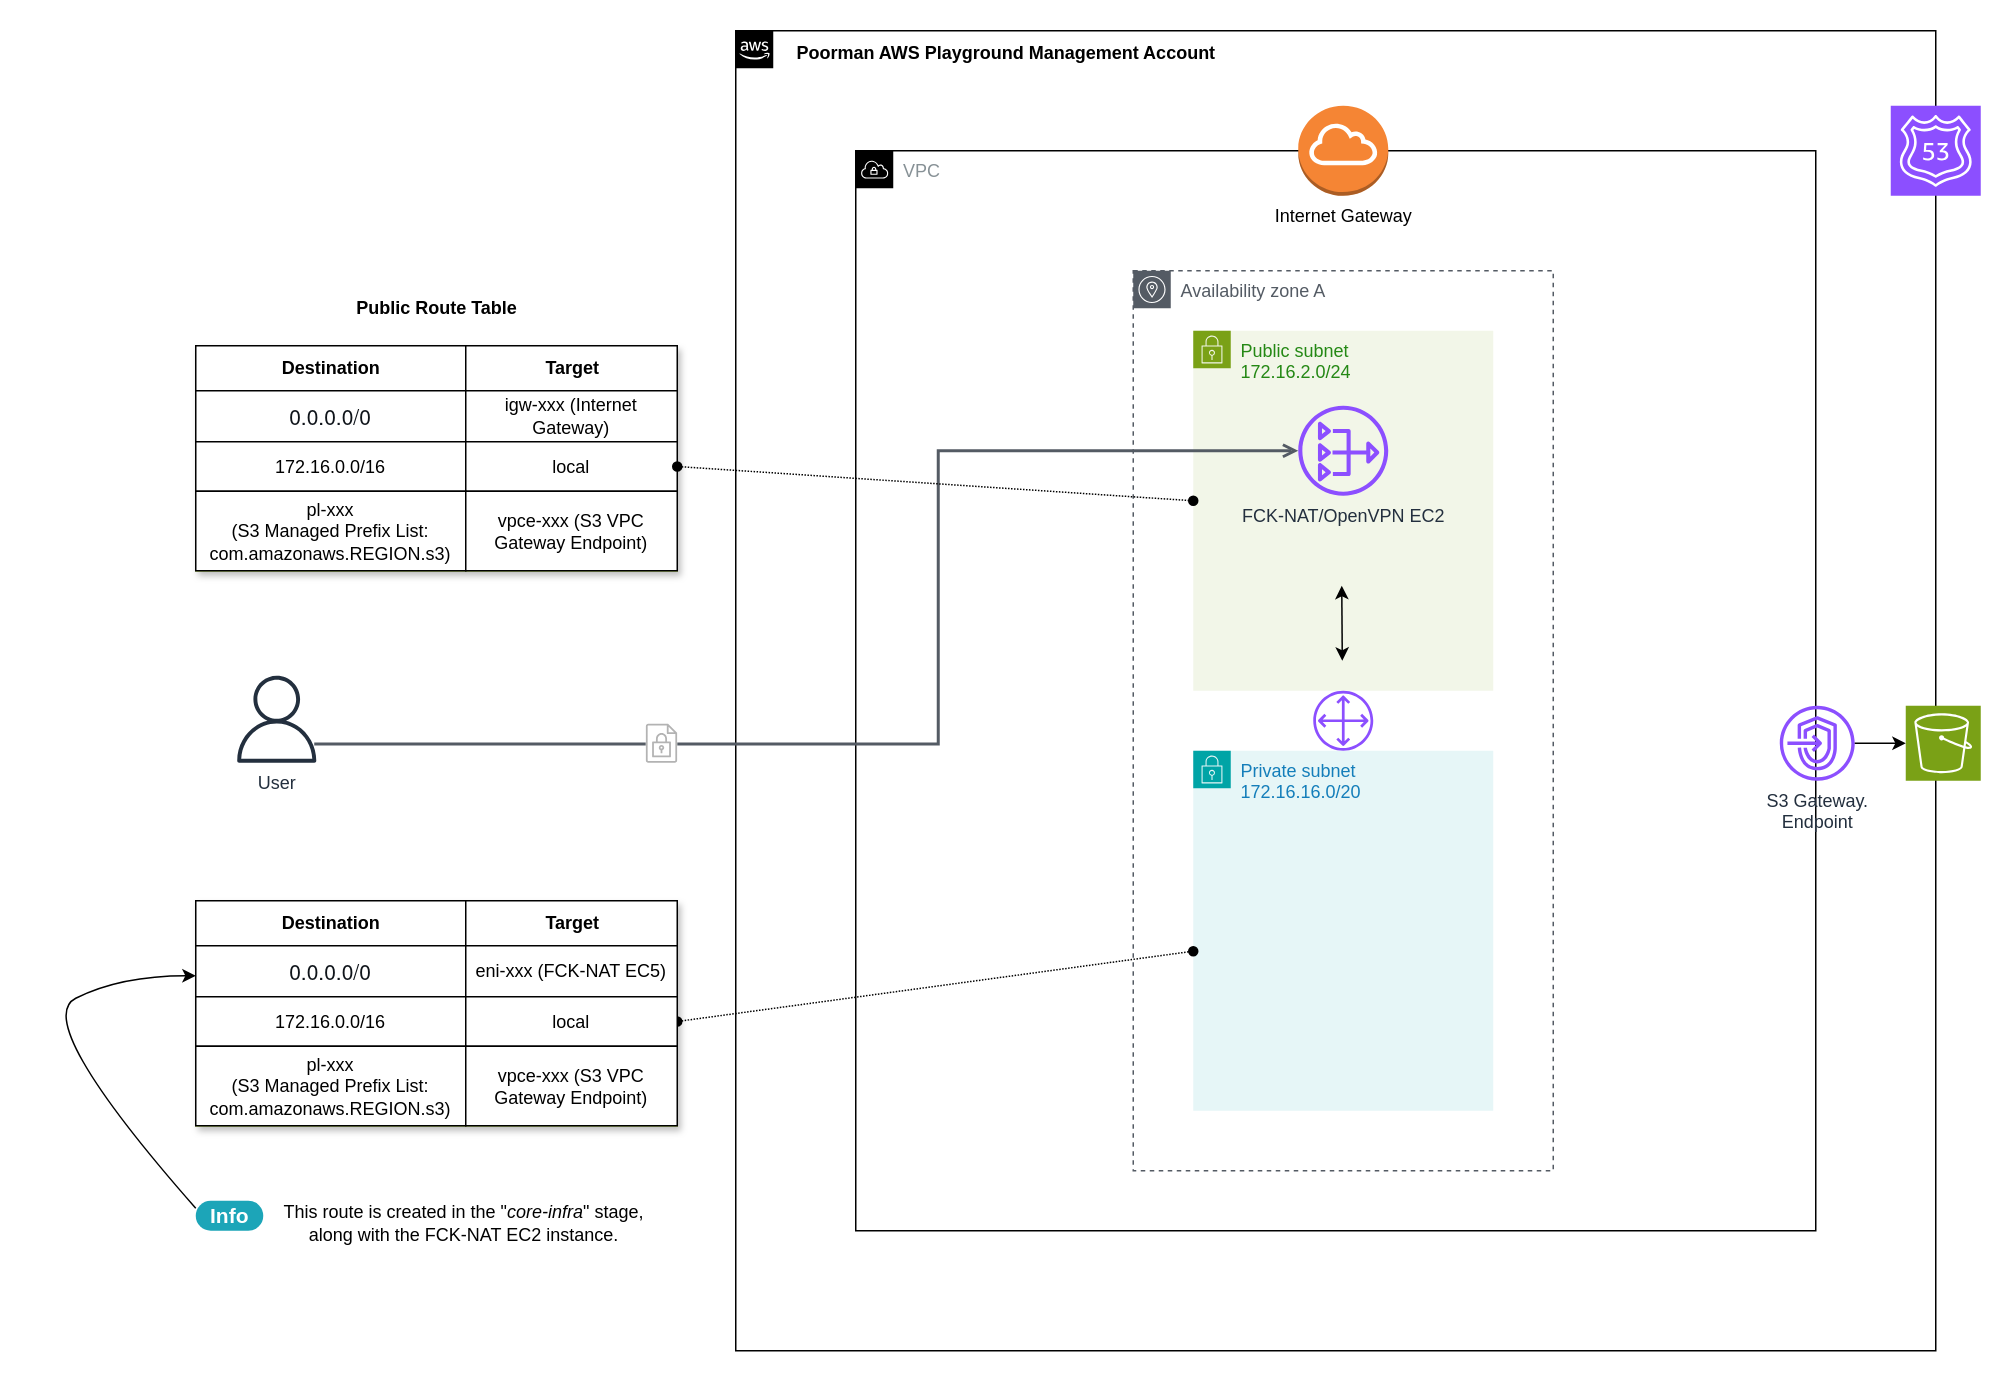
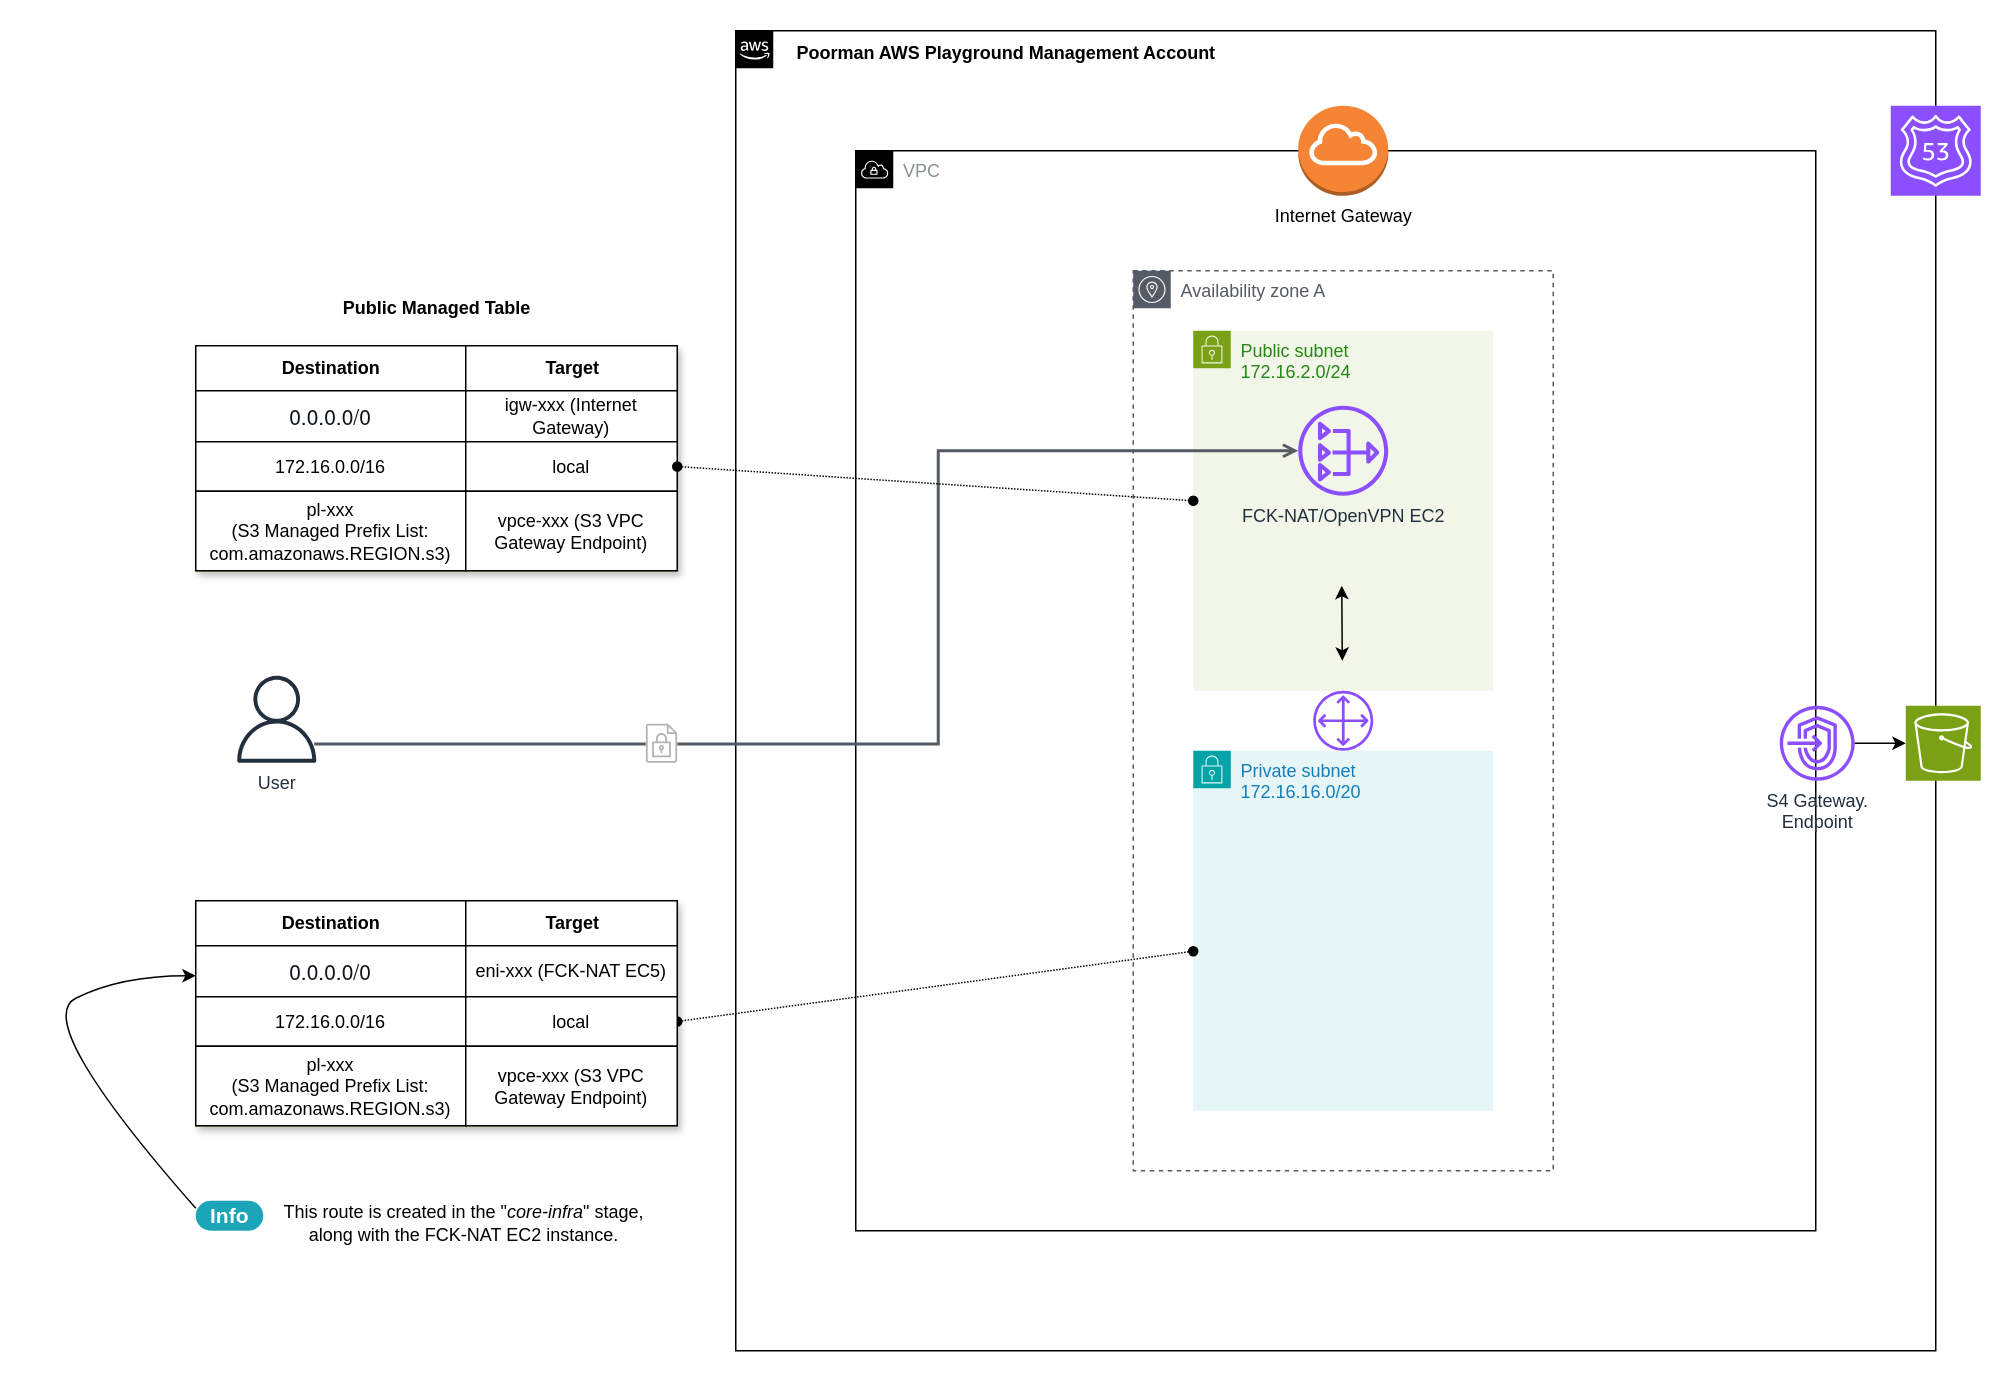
node "Public Route Table": label "Public Route Table" -> "Public Managed Table"
node "S3 Gateway. Endpoint": label "S3 Gateway. Endpoint" -> "S4 Gateway. Endpoint"
